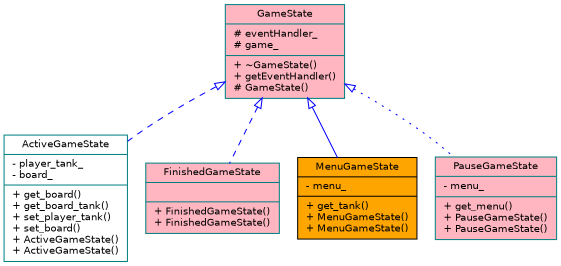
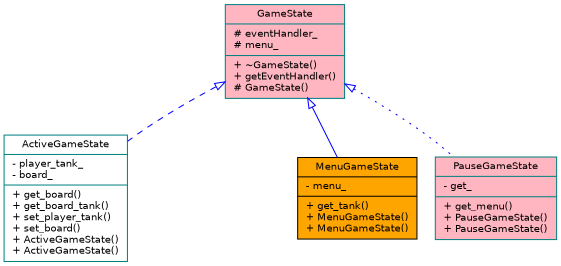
node "GameState": text "# game_" -> "# menu_"
node "PauseGameState": text "- menu_" -> "- get_"
node "FinishedGameState": removed
